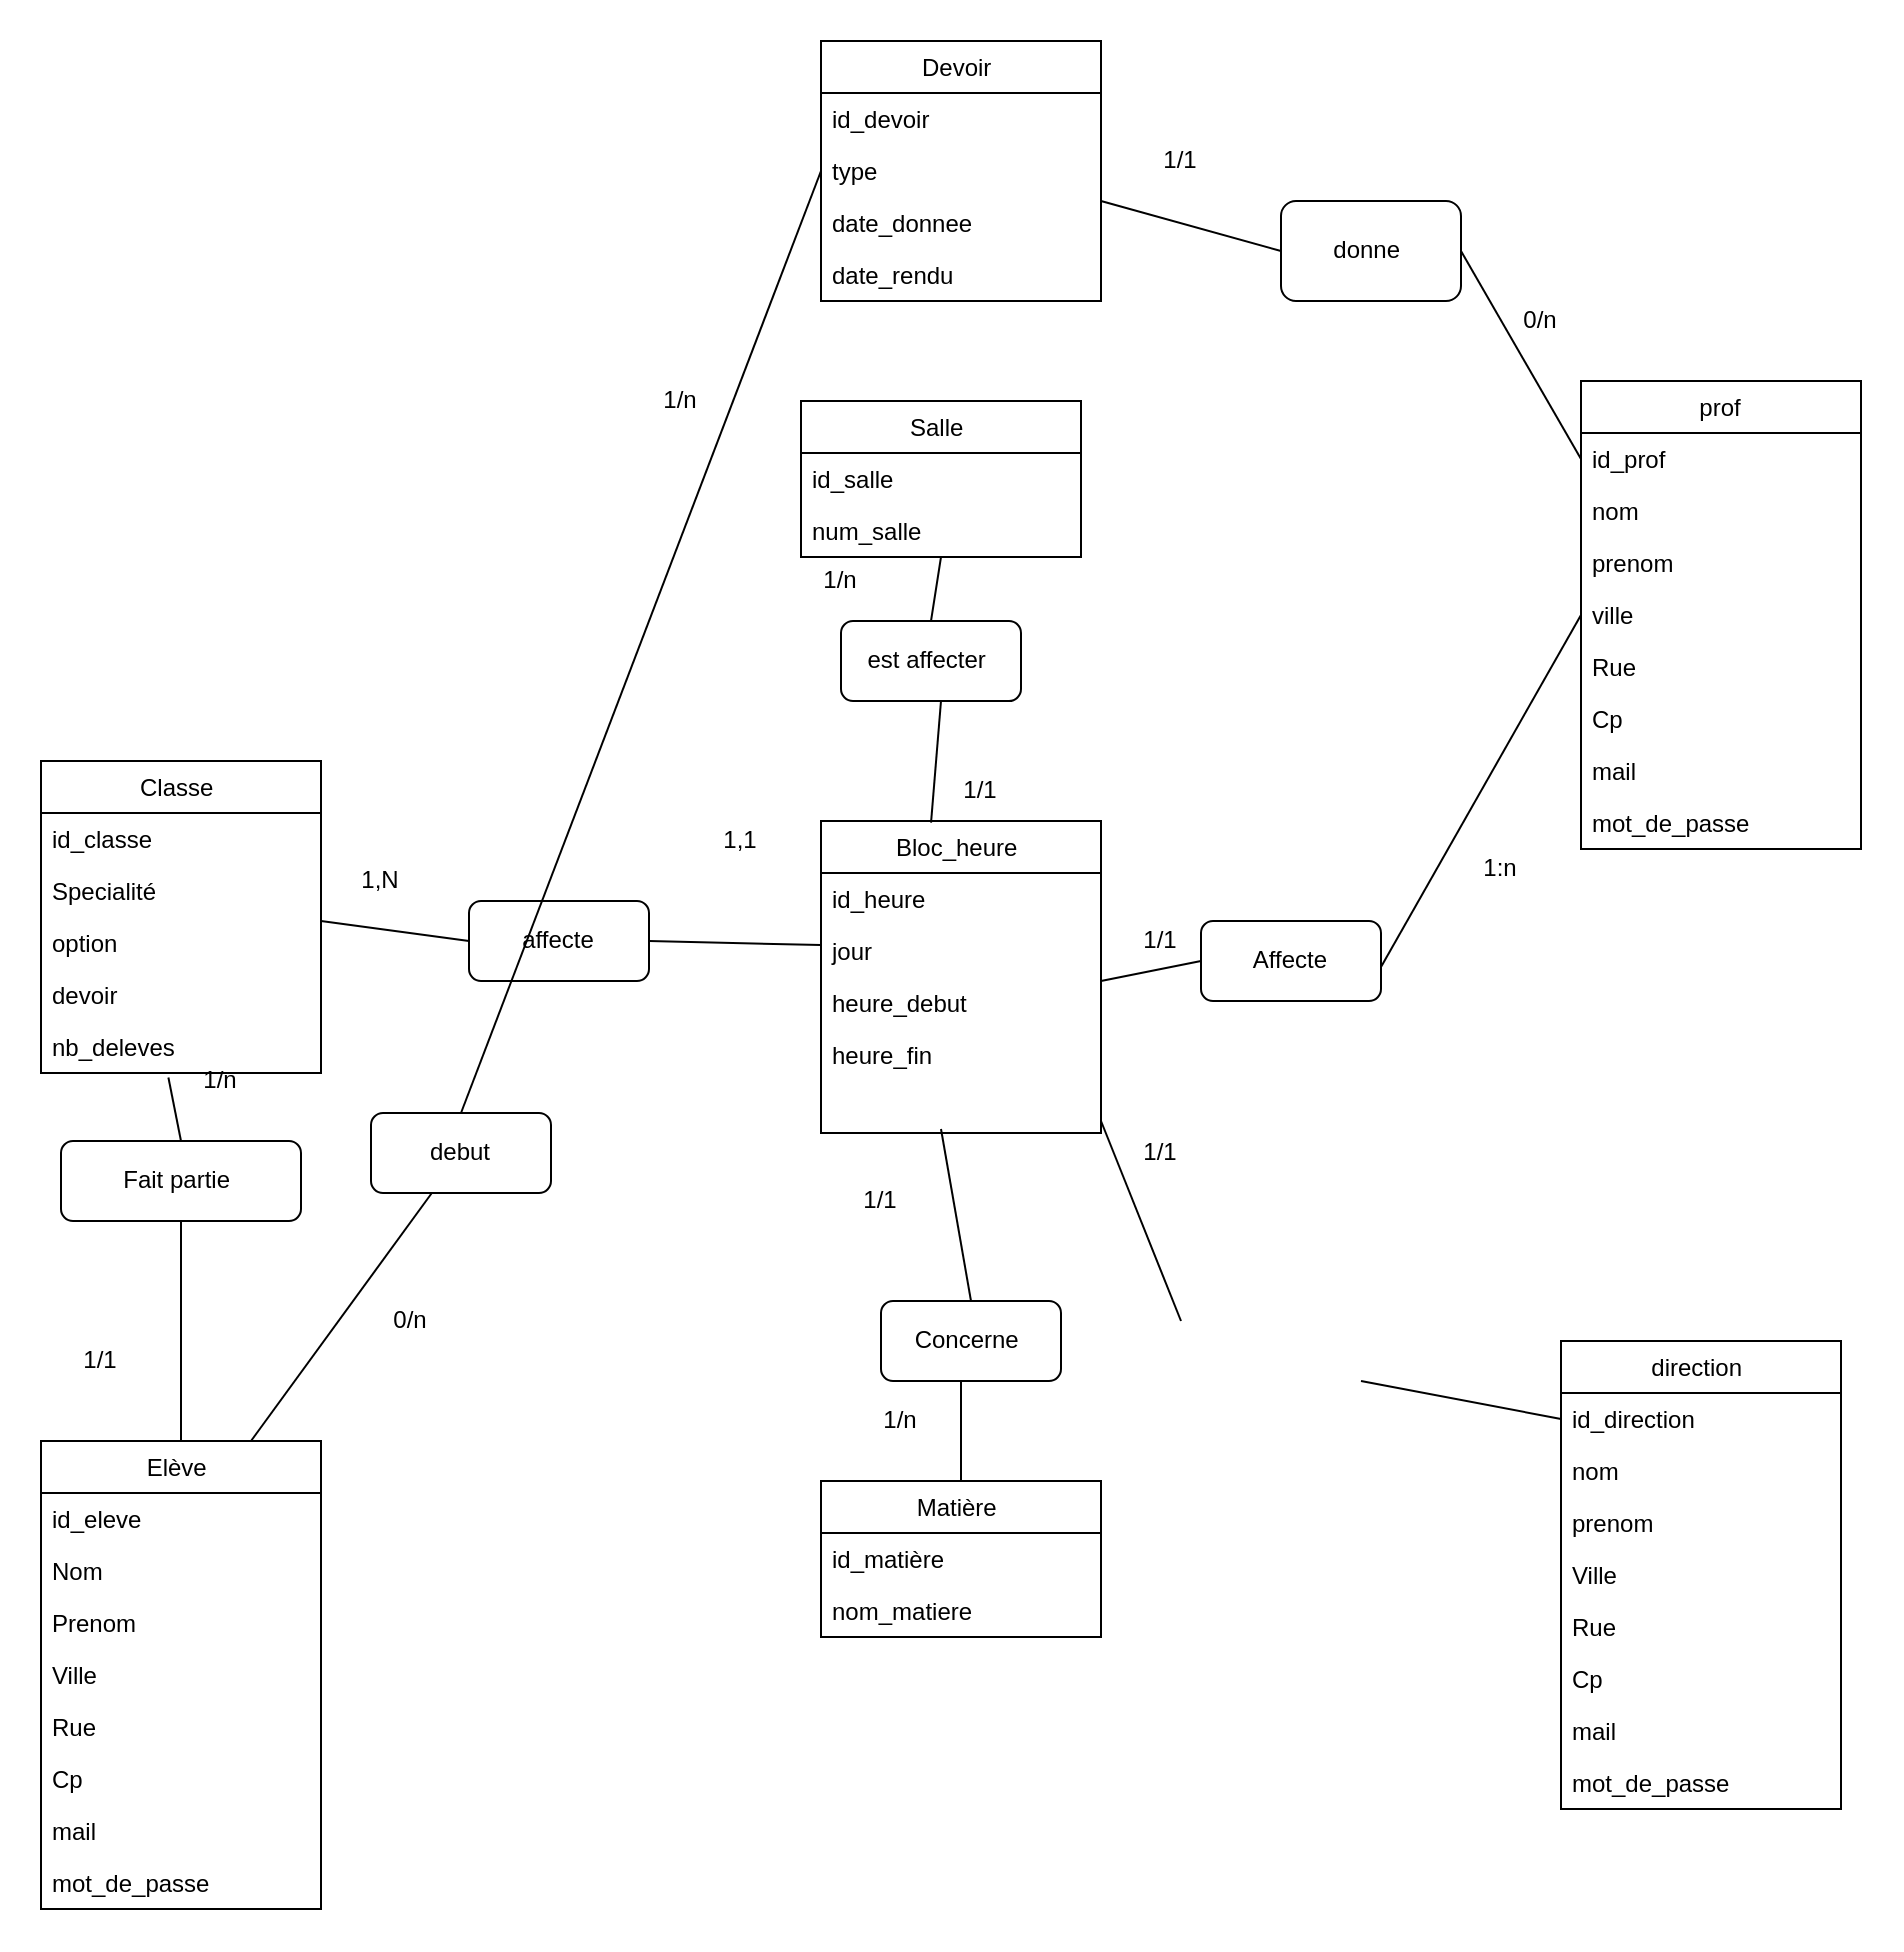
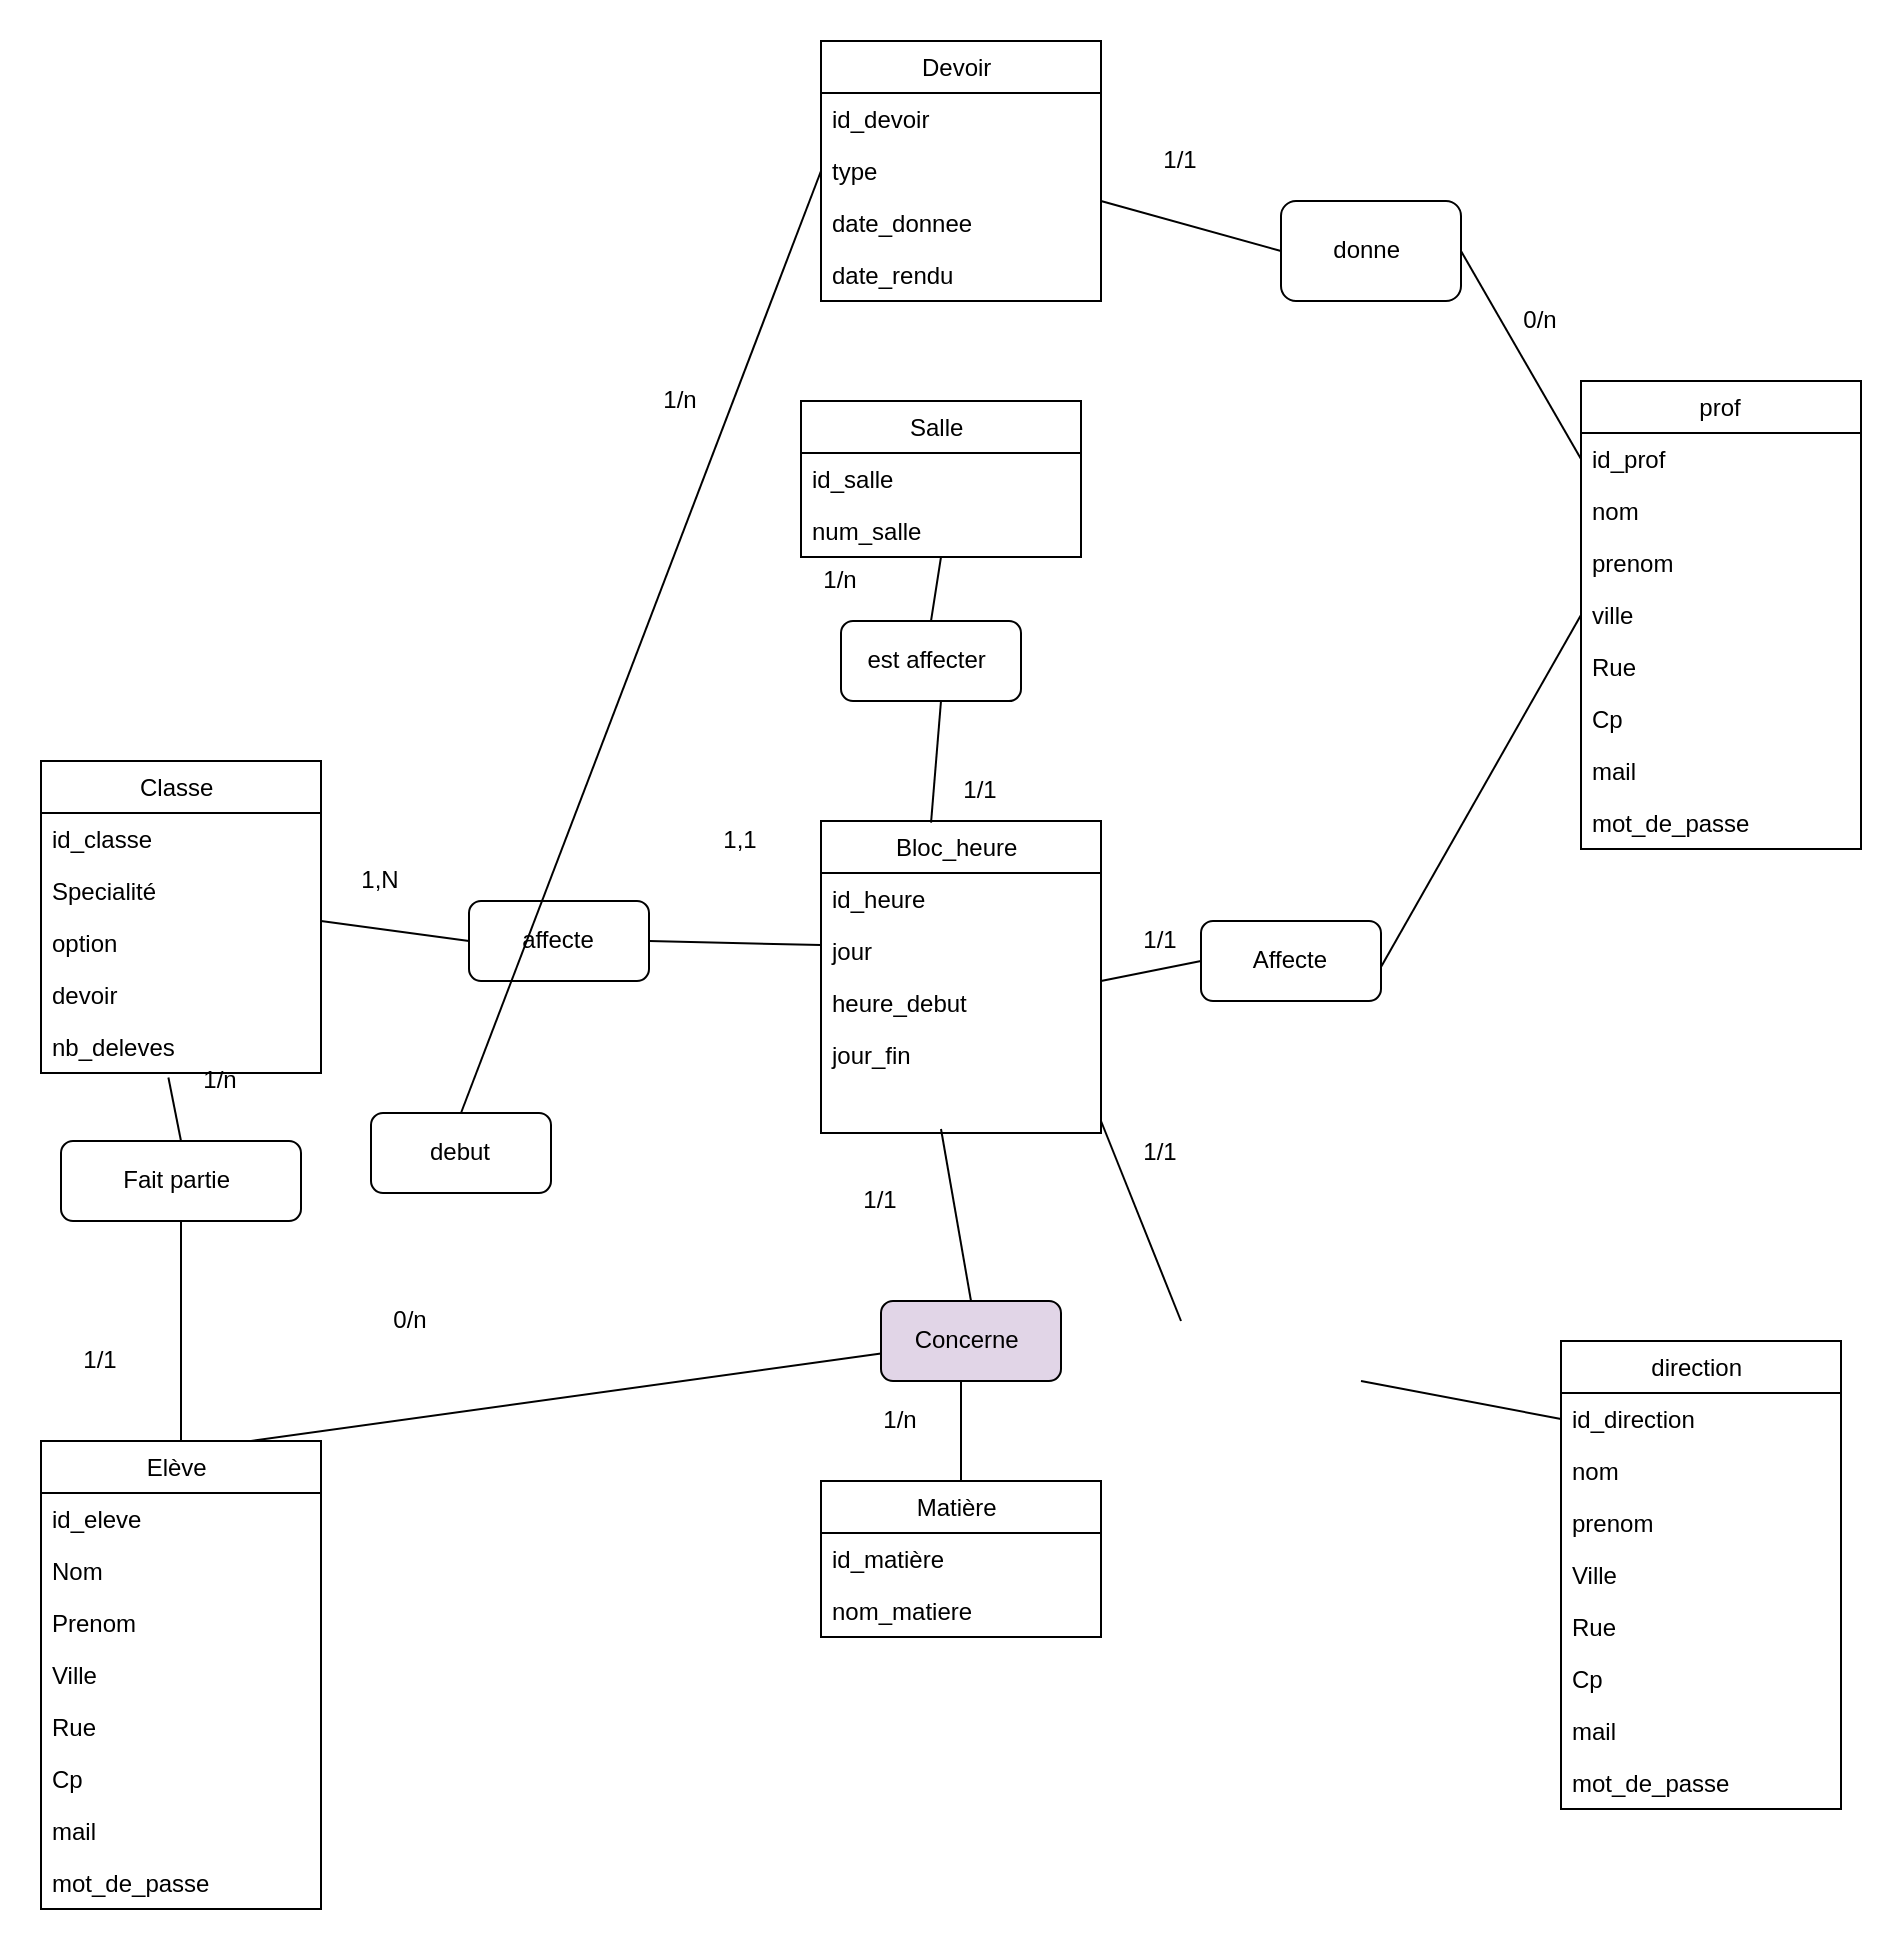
node "1:n": removed
node "heure_fin": label "heure_fin" -> "jour_fin"
edge "debut" -- "Elève": now "Concerne" -- "Elève"
node "Concerne": fillcolor #ffffff -> #e1d5e7
